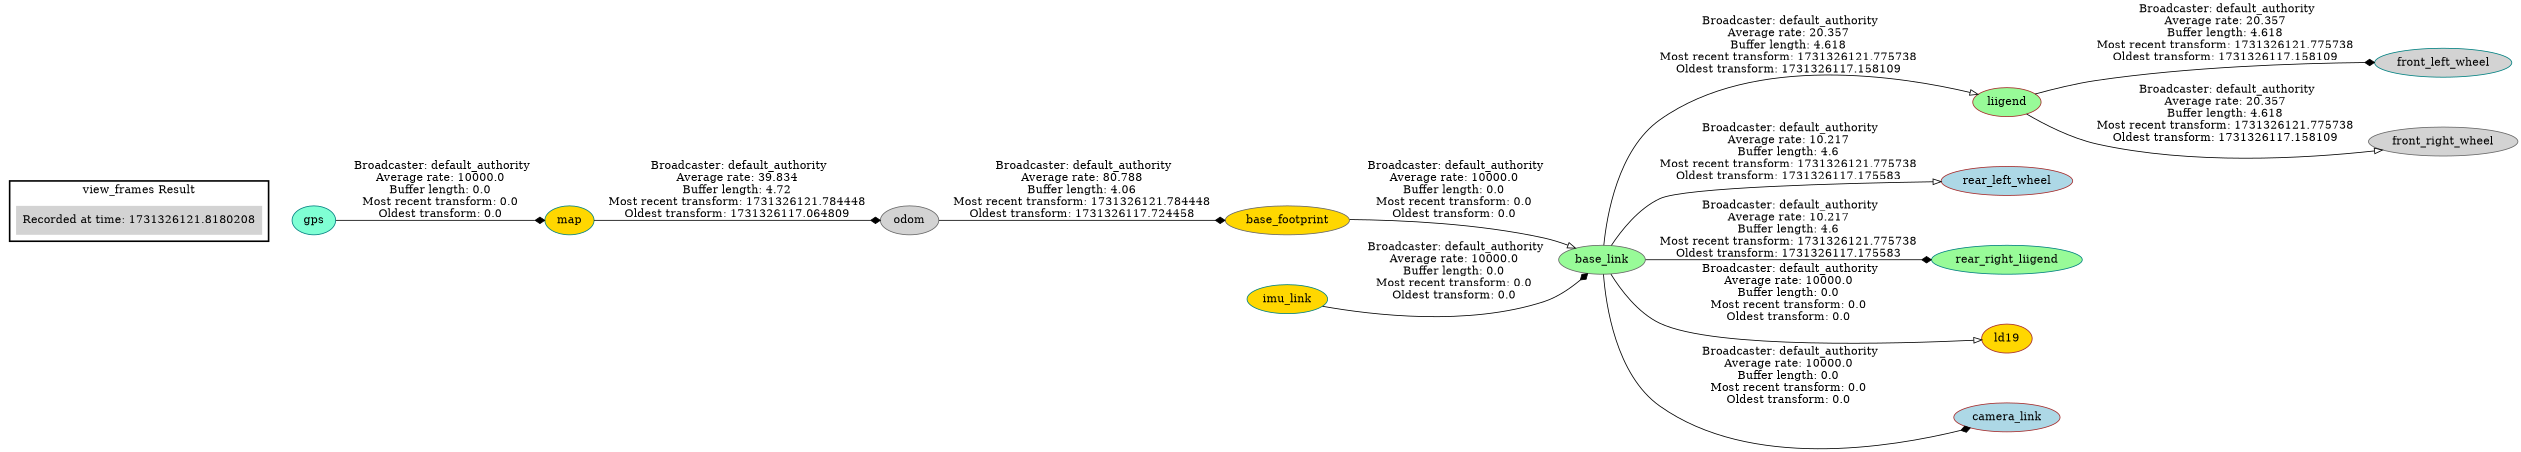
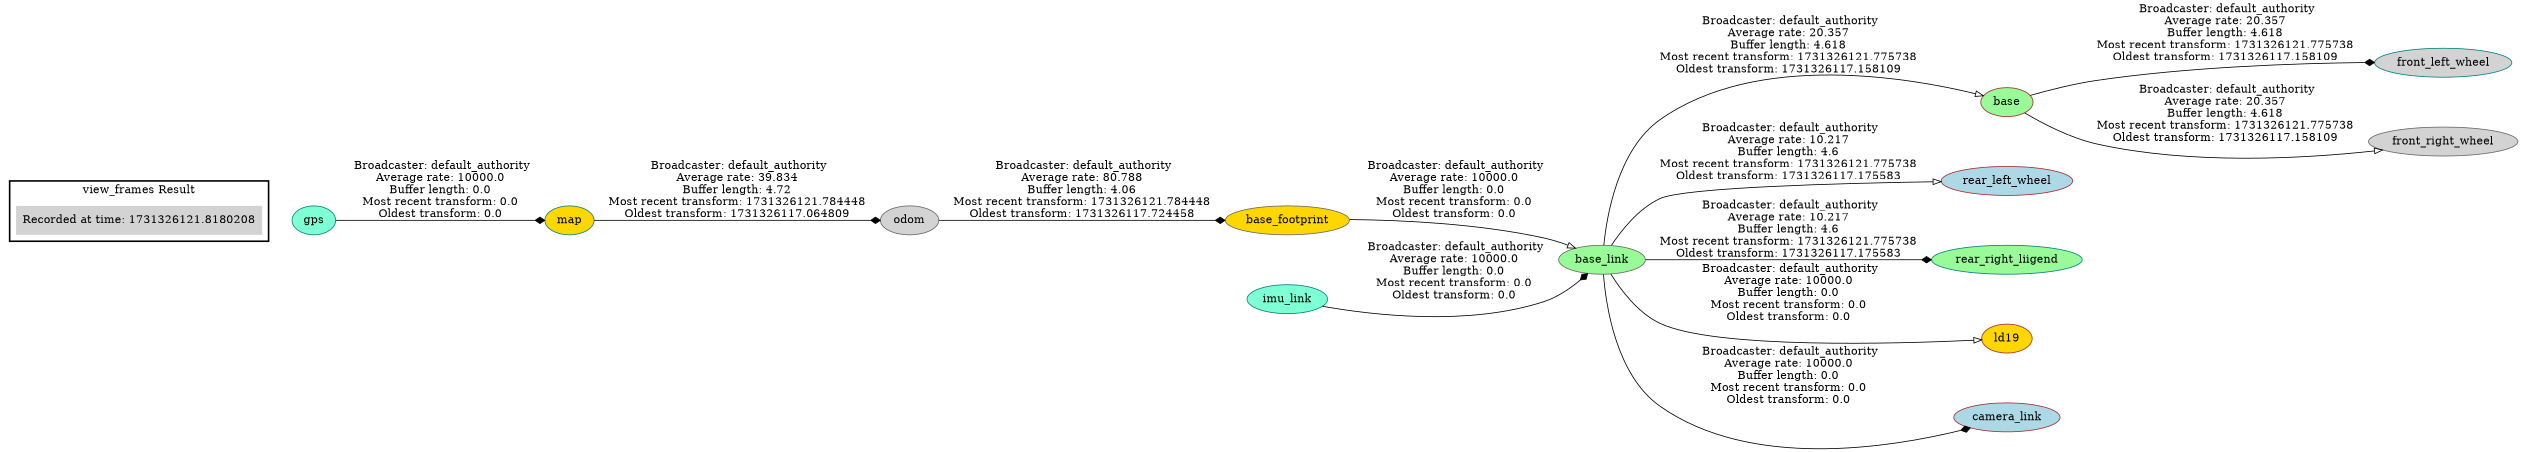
node "liigend": label "liigend" -> "base"
node "imu_link": fillcolor gold -> aquamarine
